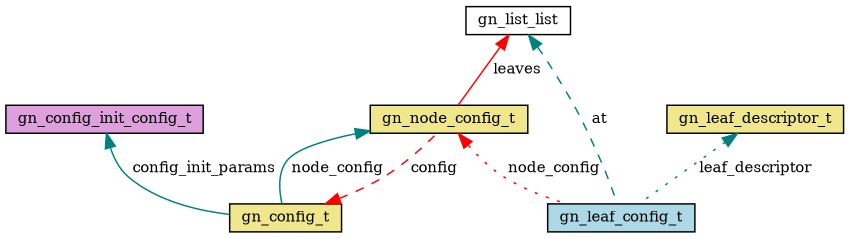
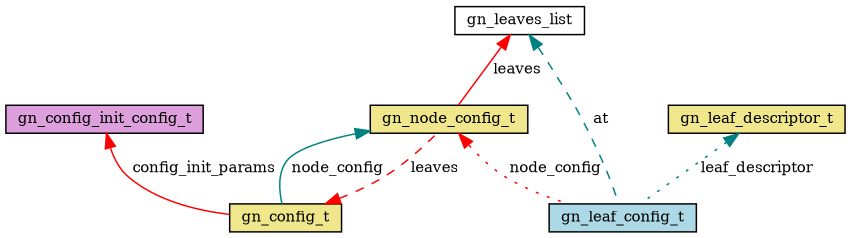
node "gn_list_list": label "gn_list_list" -> "gn_leaves_list"
edge "gn_node_config_t" -> "gn_config_t": label " config" -> " leaves"
edge "gn_config_t" -> "gn_config_init_config_t": color teal -> red
